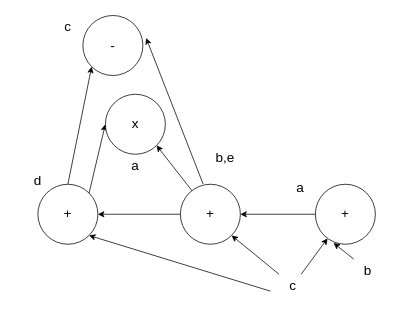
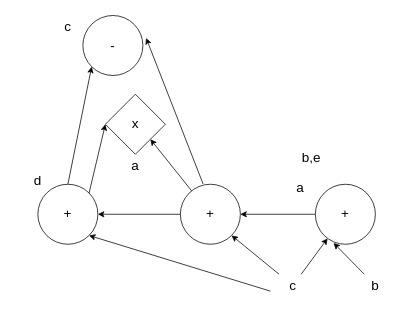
node "x": shape ellipse -> diamond
node "b,e": moved (225, 158) -> (312, 158)
node "b": moved (368, 270) -> (375, 285)
